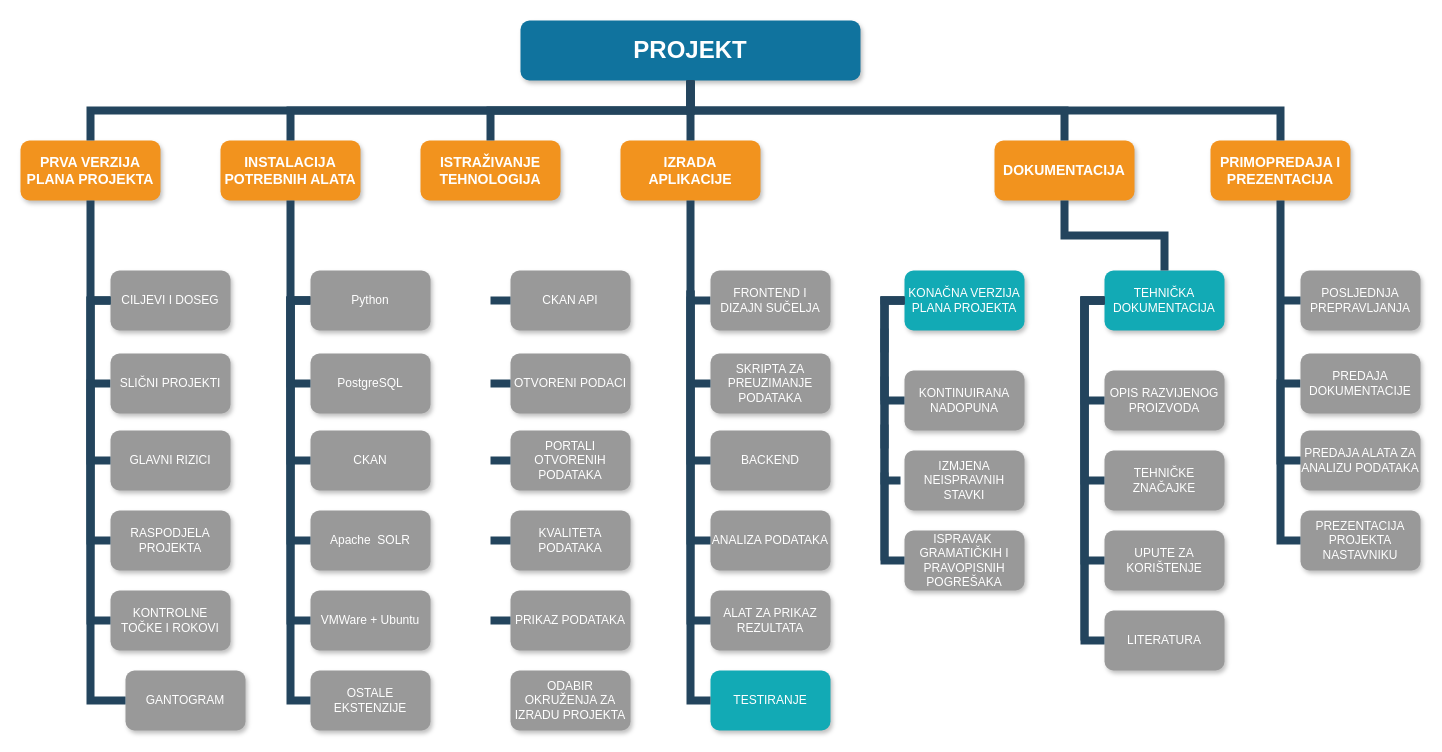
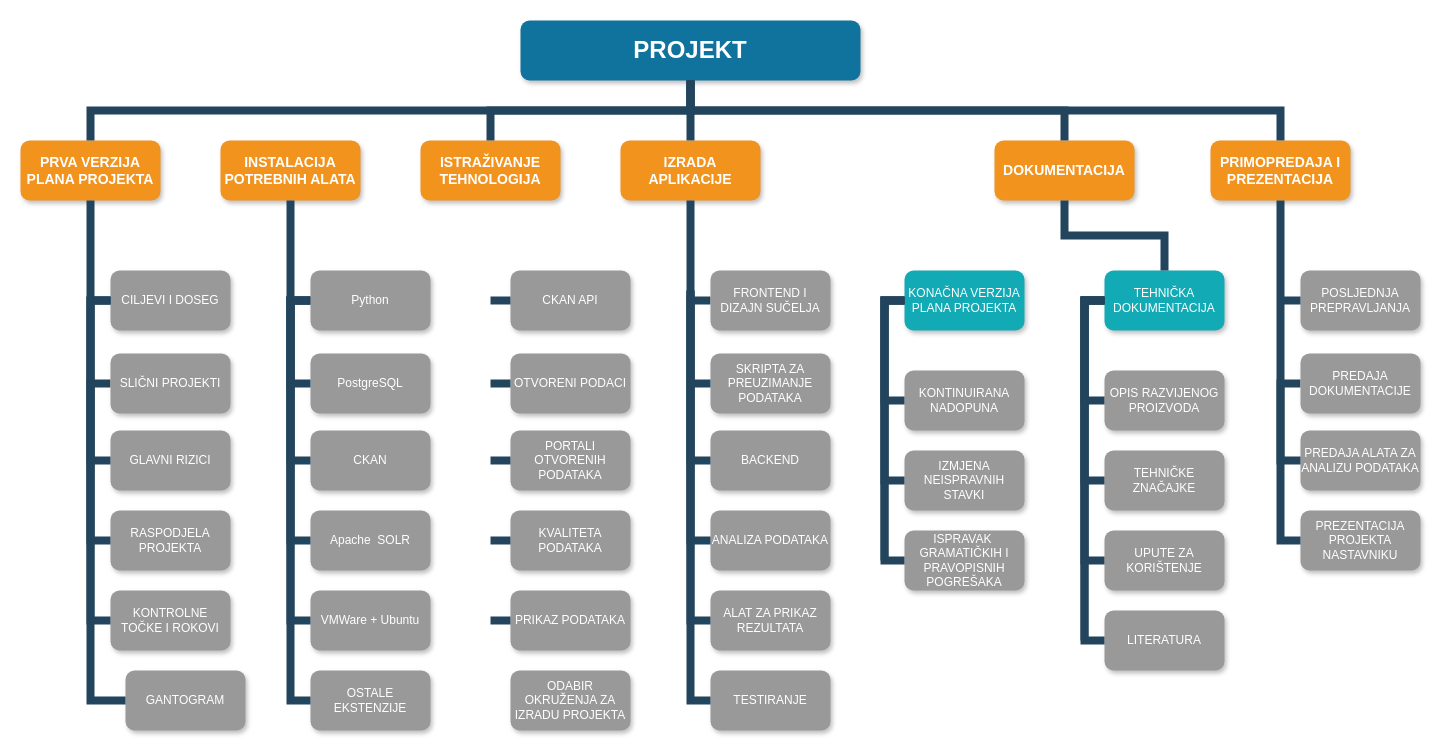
edge "PROJEKT" -- "INSTALACIJA POTREBNIH ALATA": removed
edge "KONAČNA VERZIJA PLANA PROJEKTA" -- "IZMJENA NEISPRAVNIH STAVKI": style dashed -> solid
node "TESTIRANJE": fillcolor #12aab5 -> #999999
